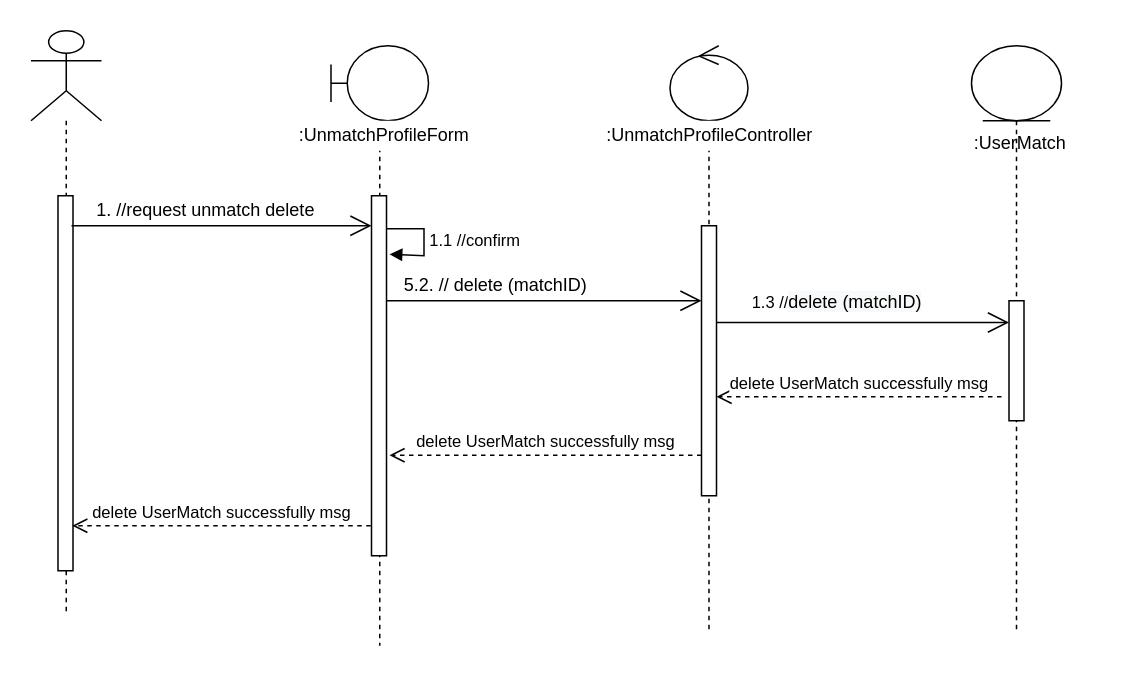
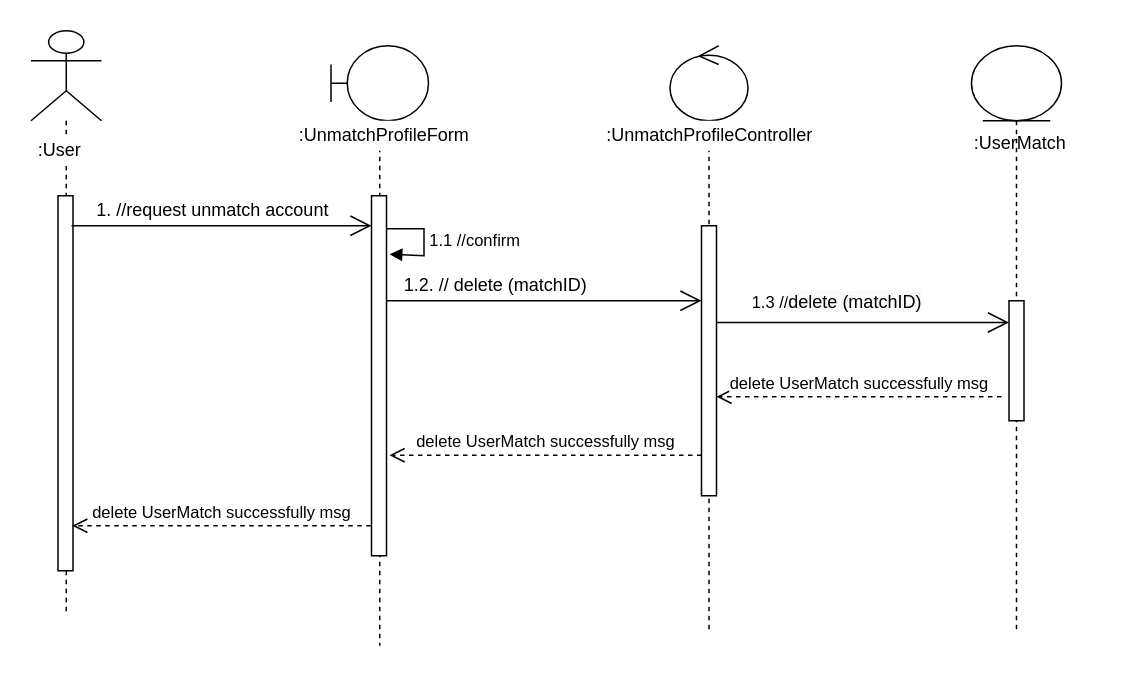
node ":User": added
node "1. //request unmatch delete": label "1. //request unmatch delete" -> "1. //request unmatch account"
node "5.2. // delete (matchID)": label "5.2. // delete (matchID)" -> "1.2. // delete (matchID)"
